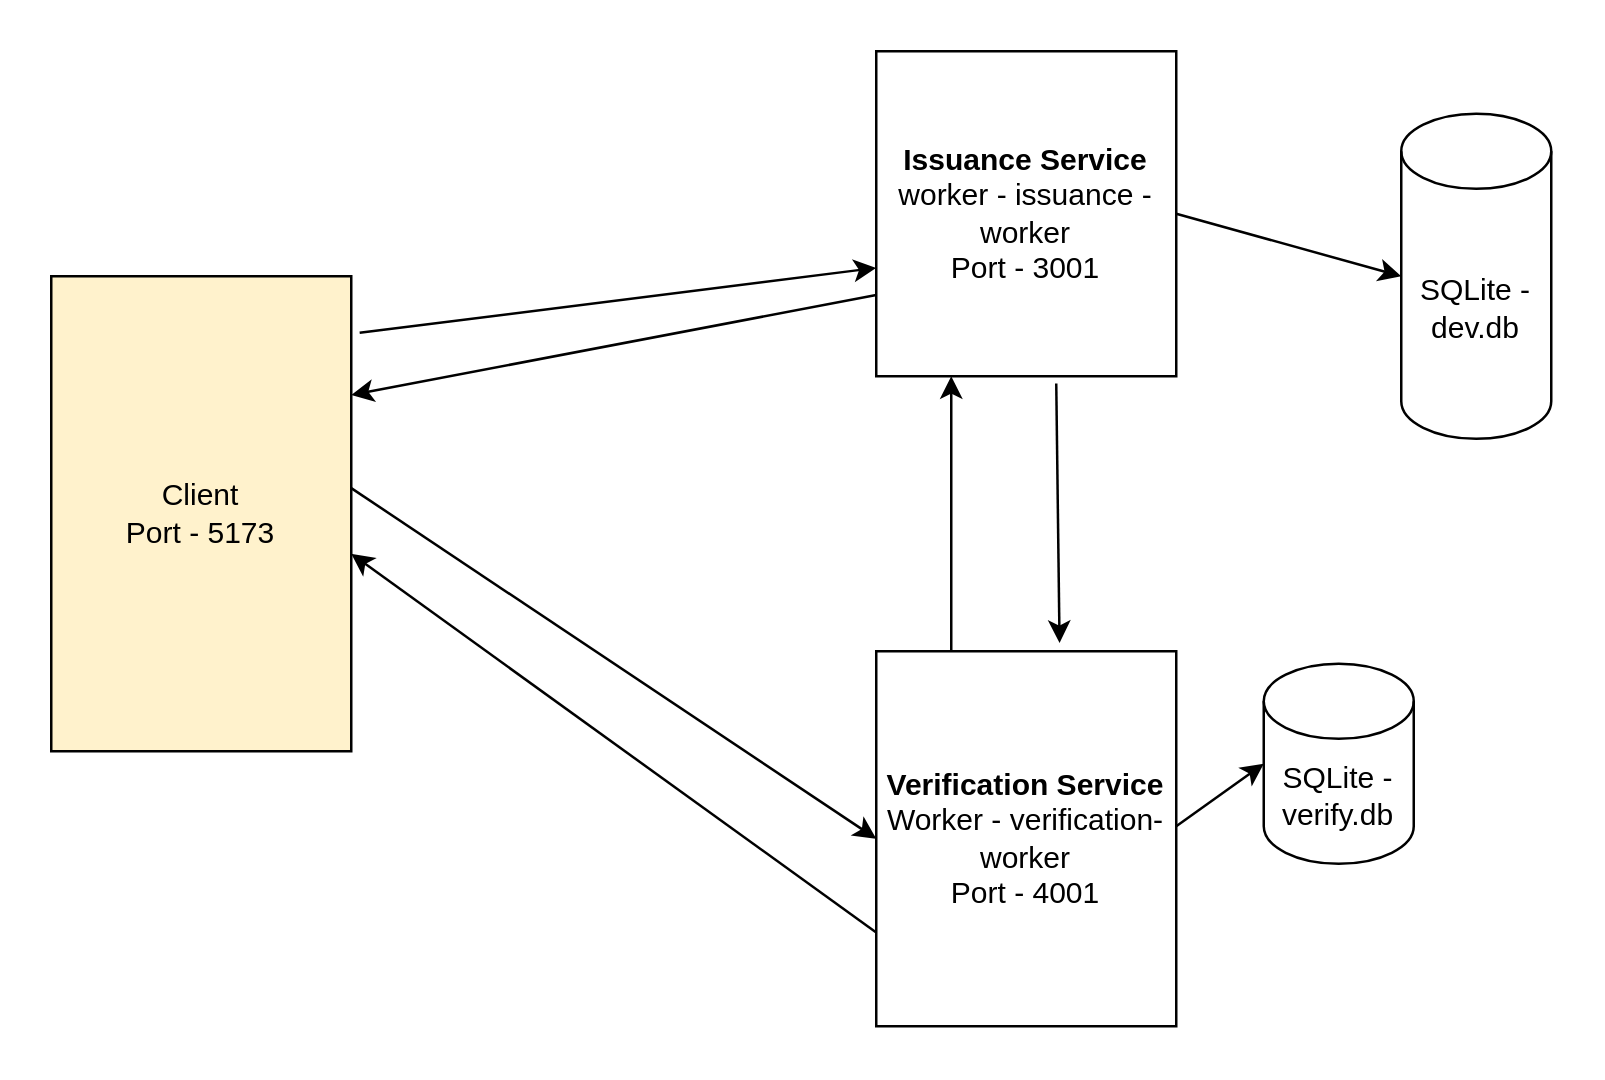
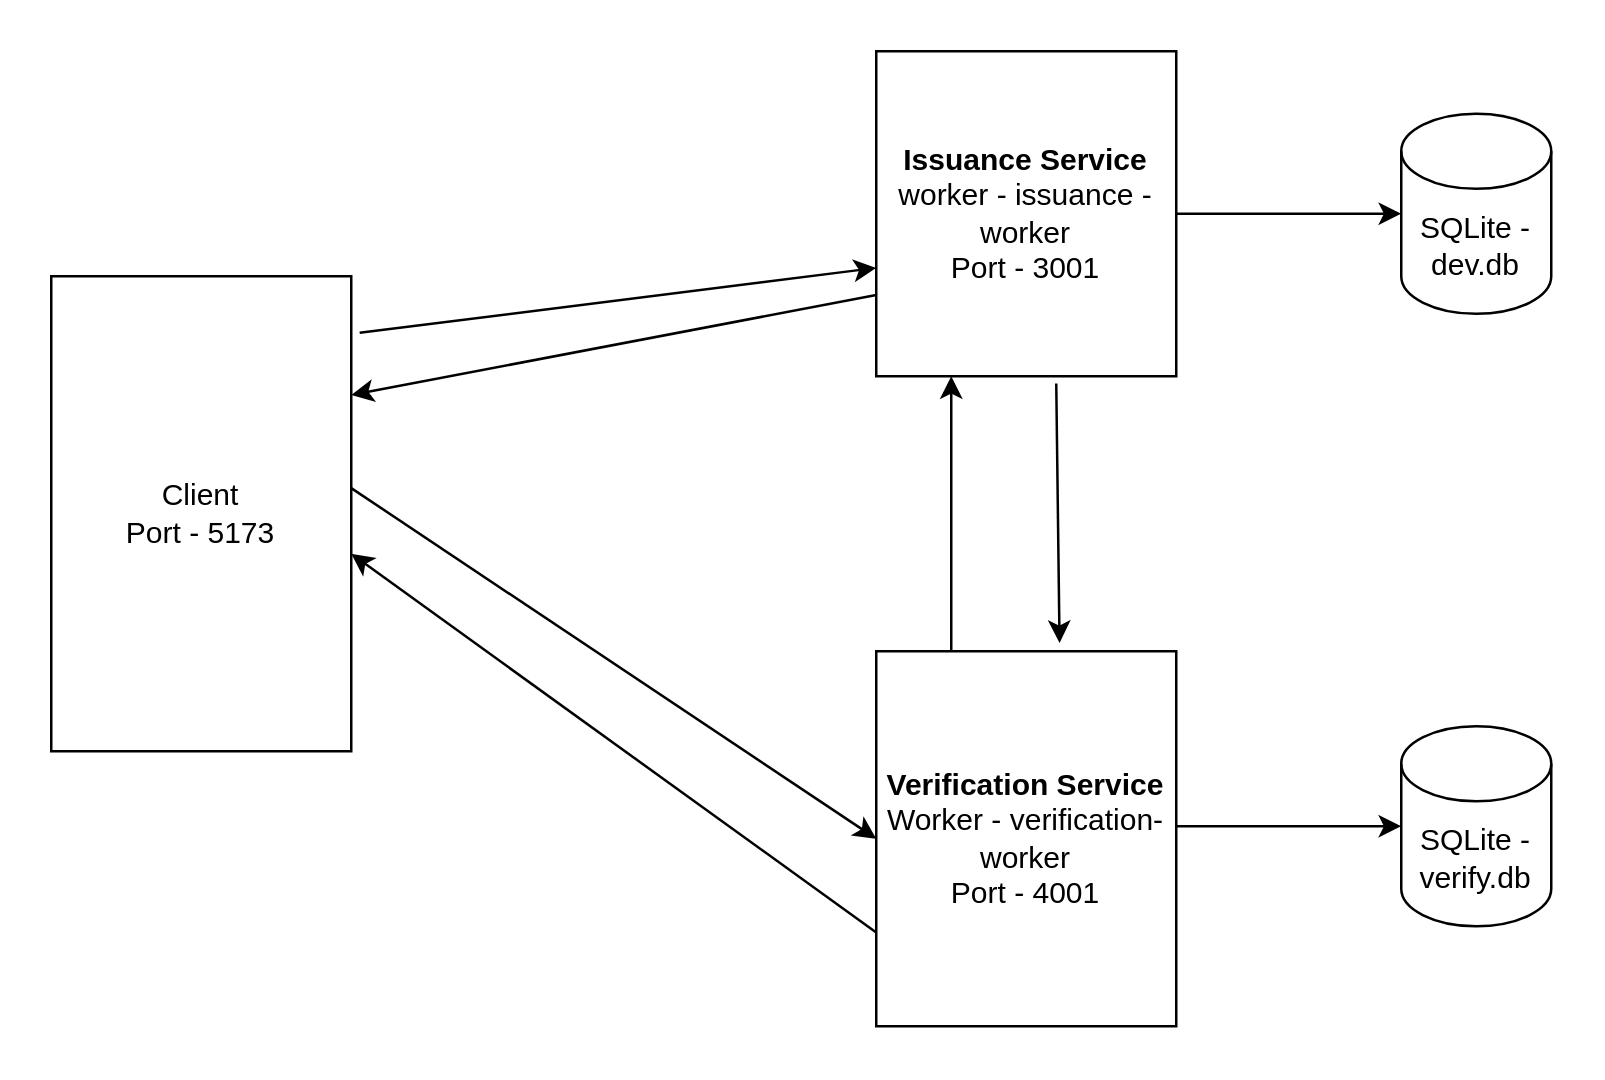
node "SQLite - dev.db": size 150x325 -> 150x200
node "Client Port - 5173": fillcolor #fff2cc -> #ffffff
node "SQLite - verify.db": moved (1339, 764) -> (1476, 826)
